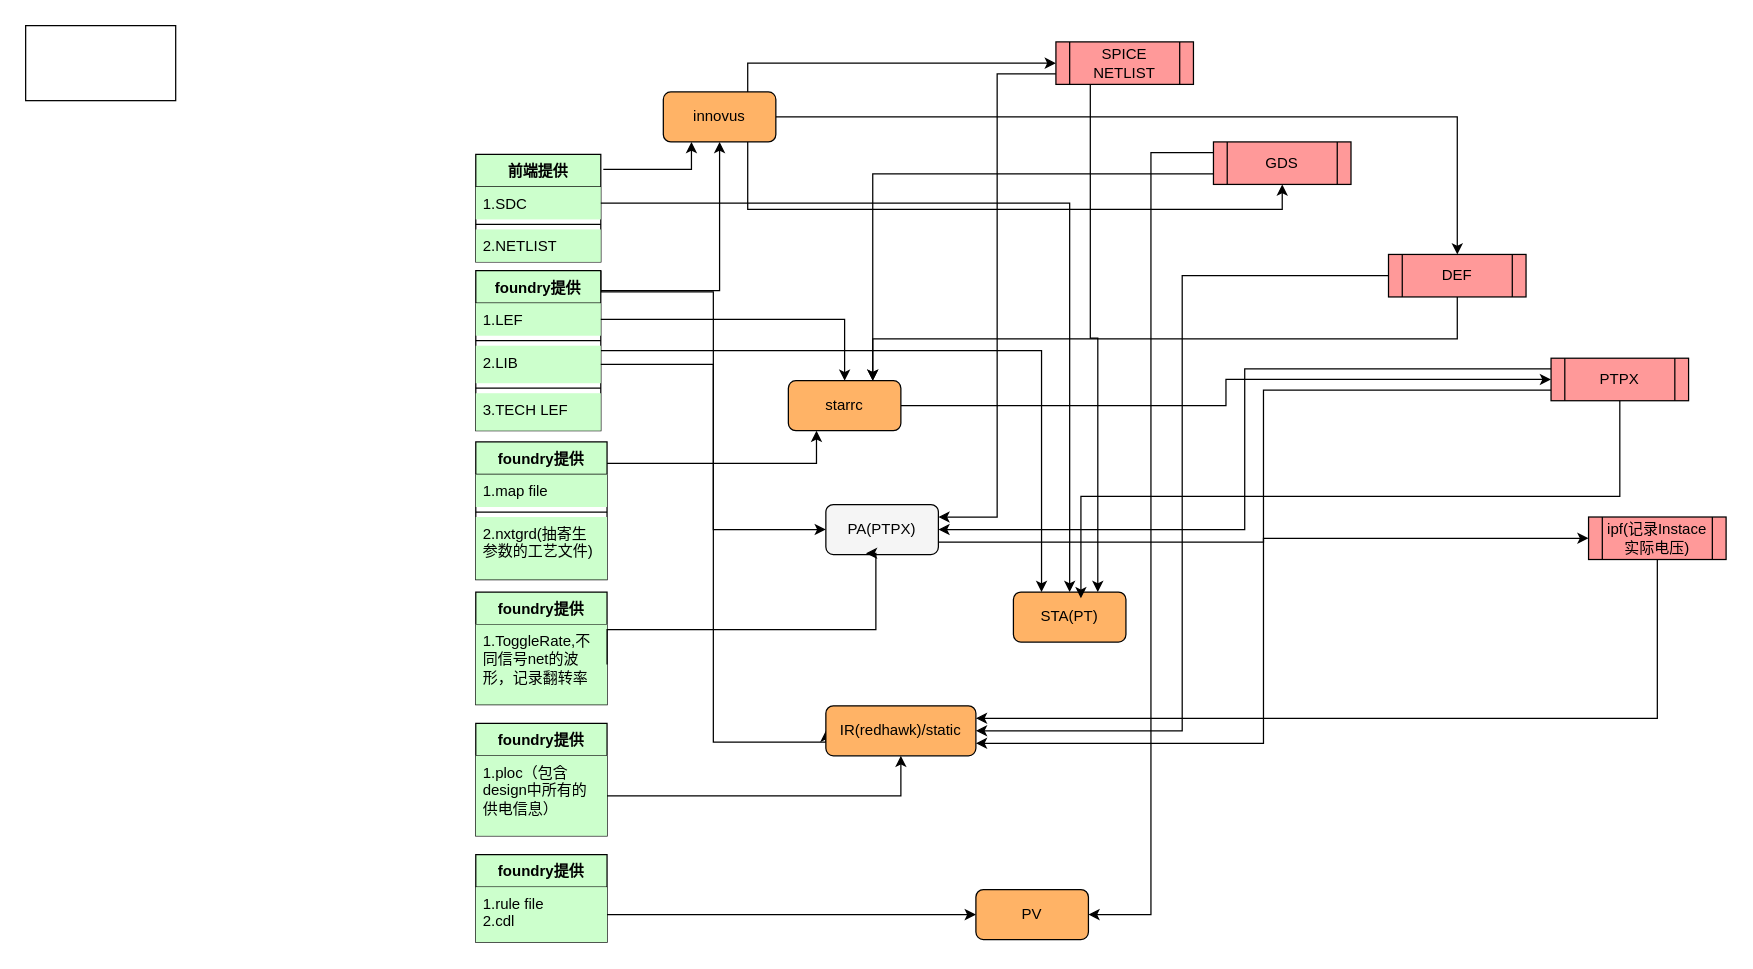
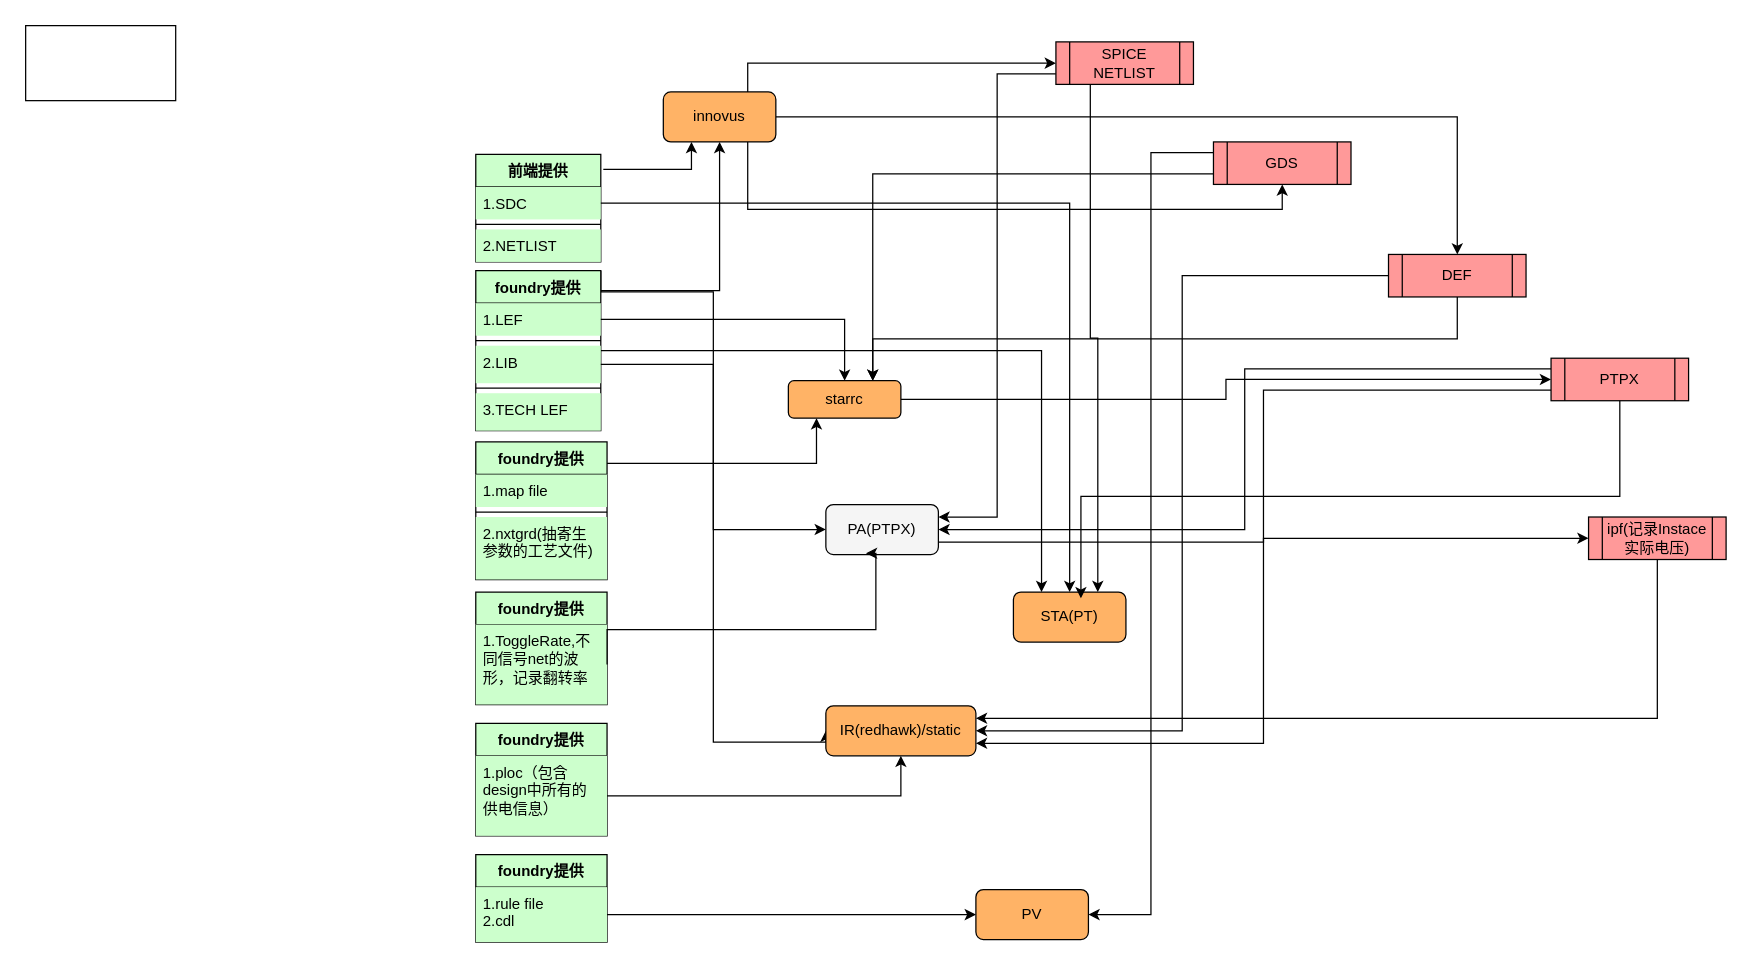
node "starrc": size 113x50 -> 113x38
